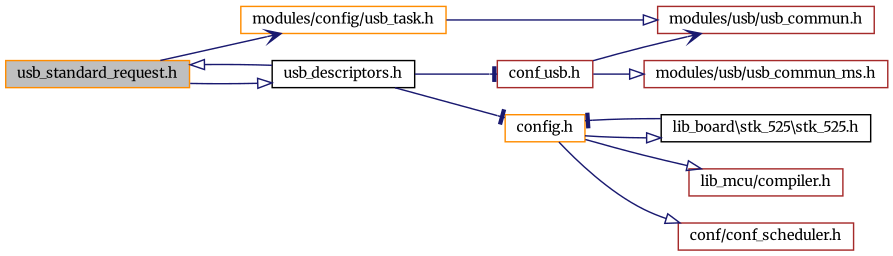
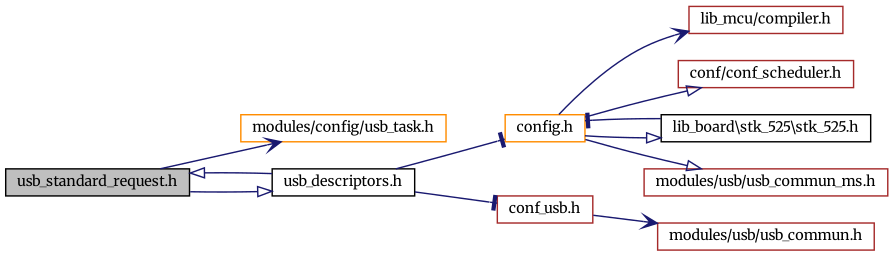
edge "modules/config/usb_task.h" -> "modules/usb/usb_commun.h": removed
node "usb_standard_request.h": color darkorange -> black
edge "conf_usb.h" -> "modules/usb/usb_commun_ms.h": now "config.h" -> "modules/usb/usb_commun_ms.h"
edge "config.h" -> "lib_mcu/compiler.h": arrowhead onormal -> vee
